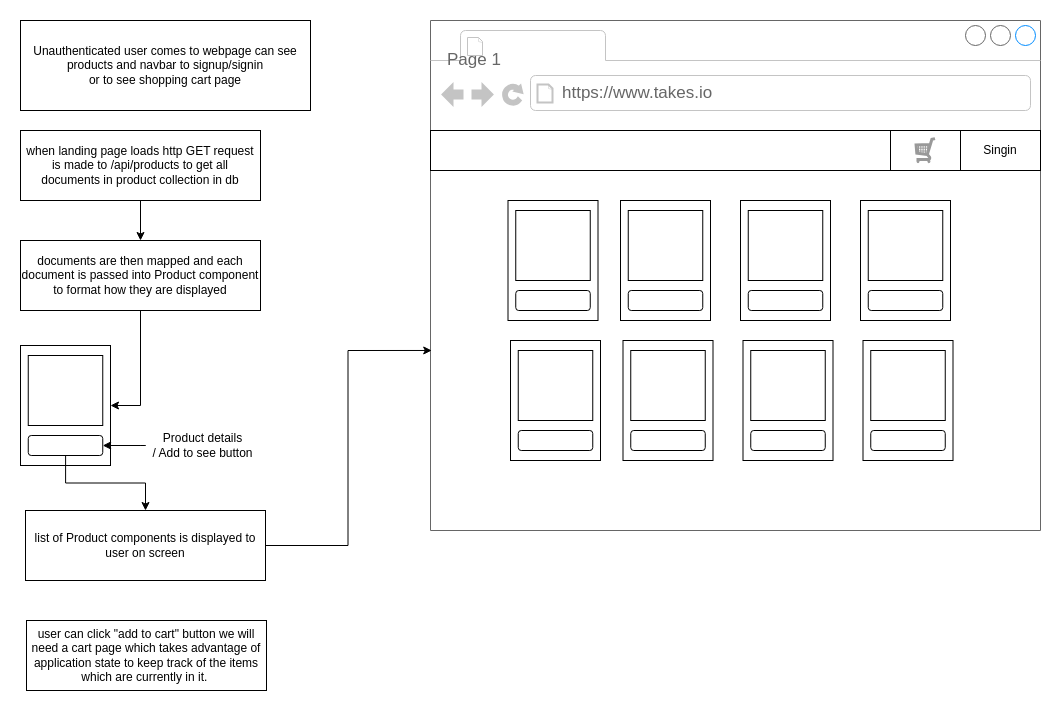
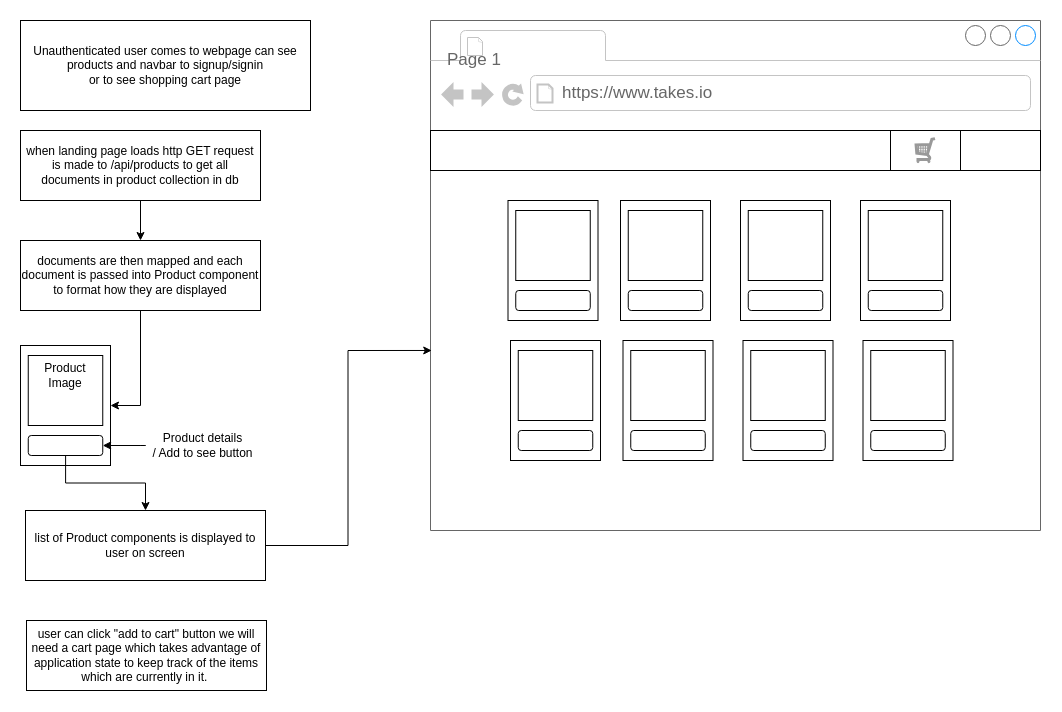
node "Singin": removed
node "Product Image": added
